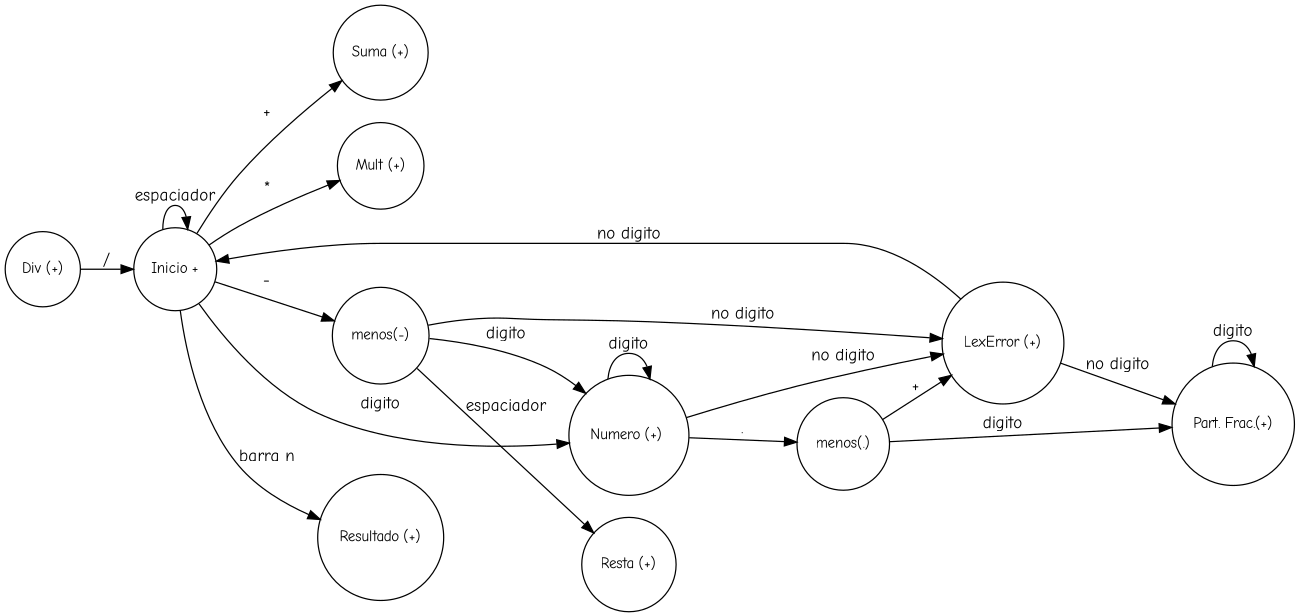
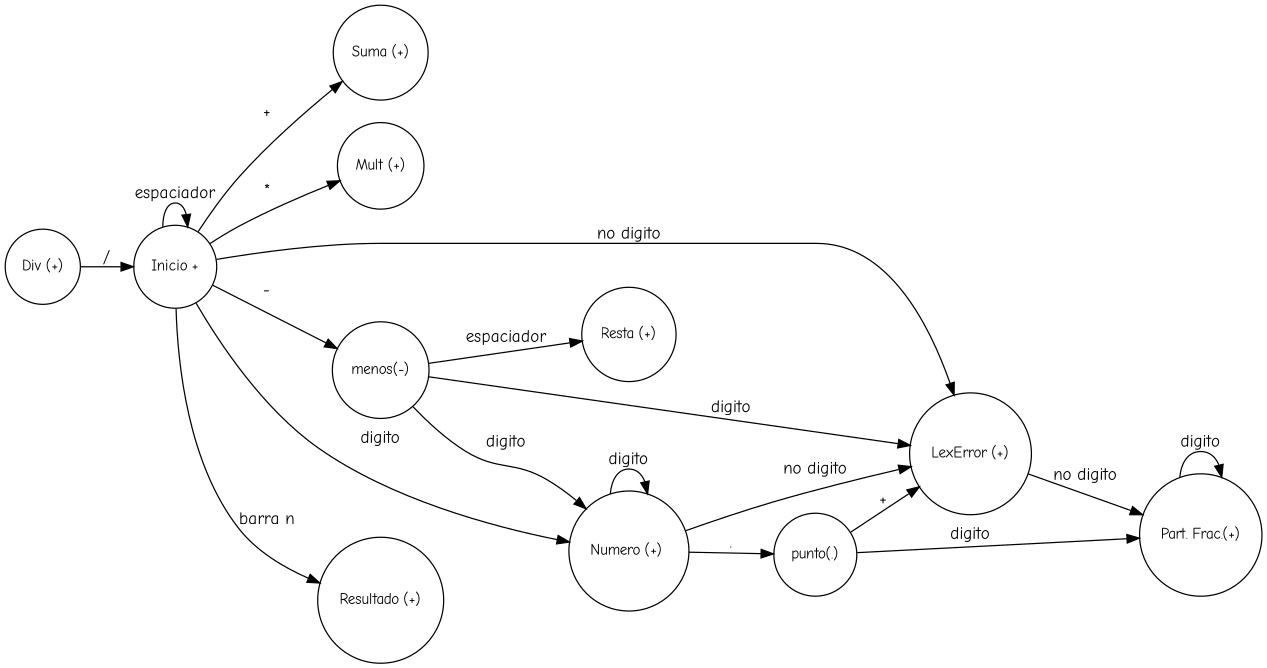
edge "LexError (+)" -> "Inicio +": reversed
edge "menos(-)" -> "LexError (+)": label "no digito" -> "digito"
node "menos(.)": label "menos(.)" -> "punto(.)"
